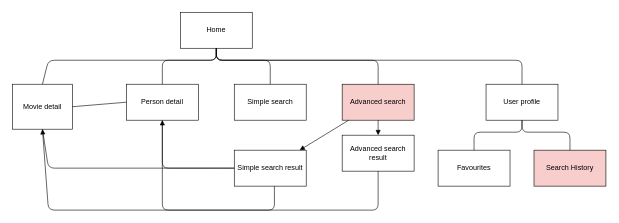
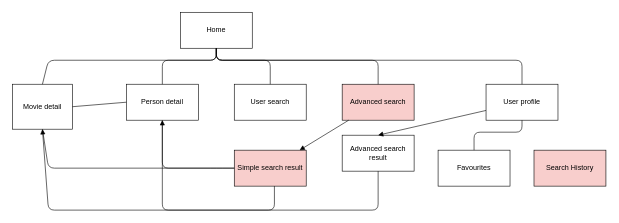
node "Simple search": label "Simple search" -> "User search"
edge "Advanced search" -> "Advanced search result": now "User profile" -> "Advanced search result"
edge "User profile" -- "Search History": removed
node "Simple search result": fillcolor #ffffff -> #f8cecc
